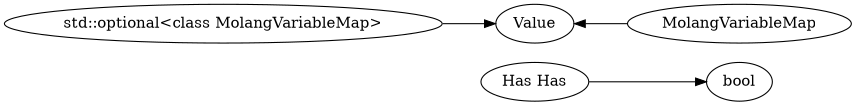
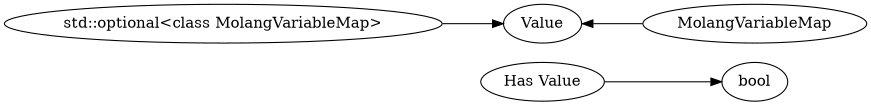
node "Has Has": label "Has Has" -> "Has Value"
